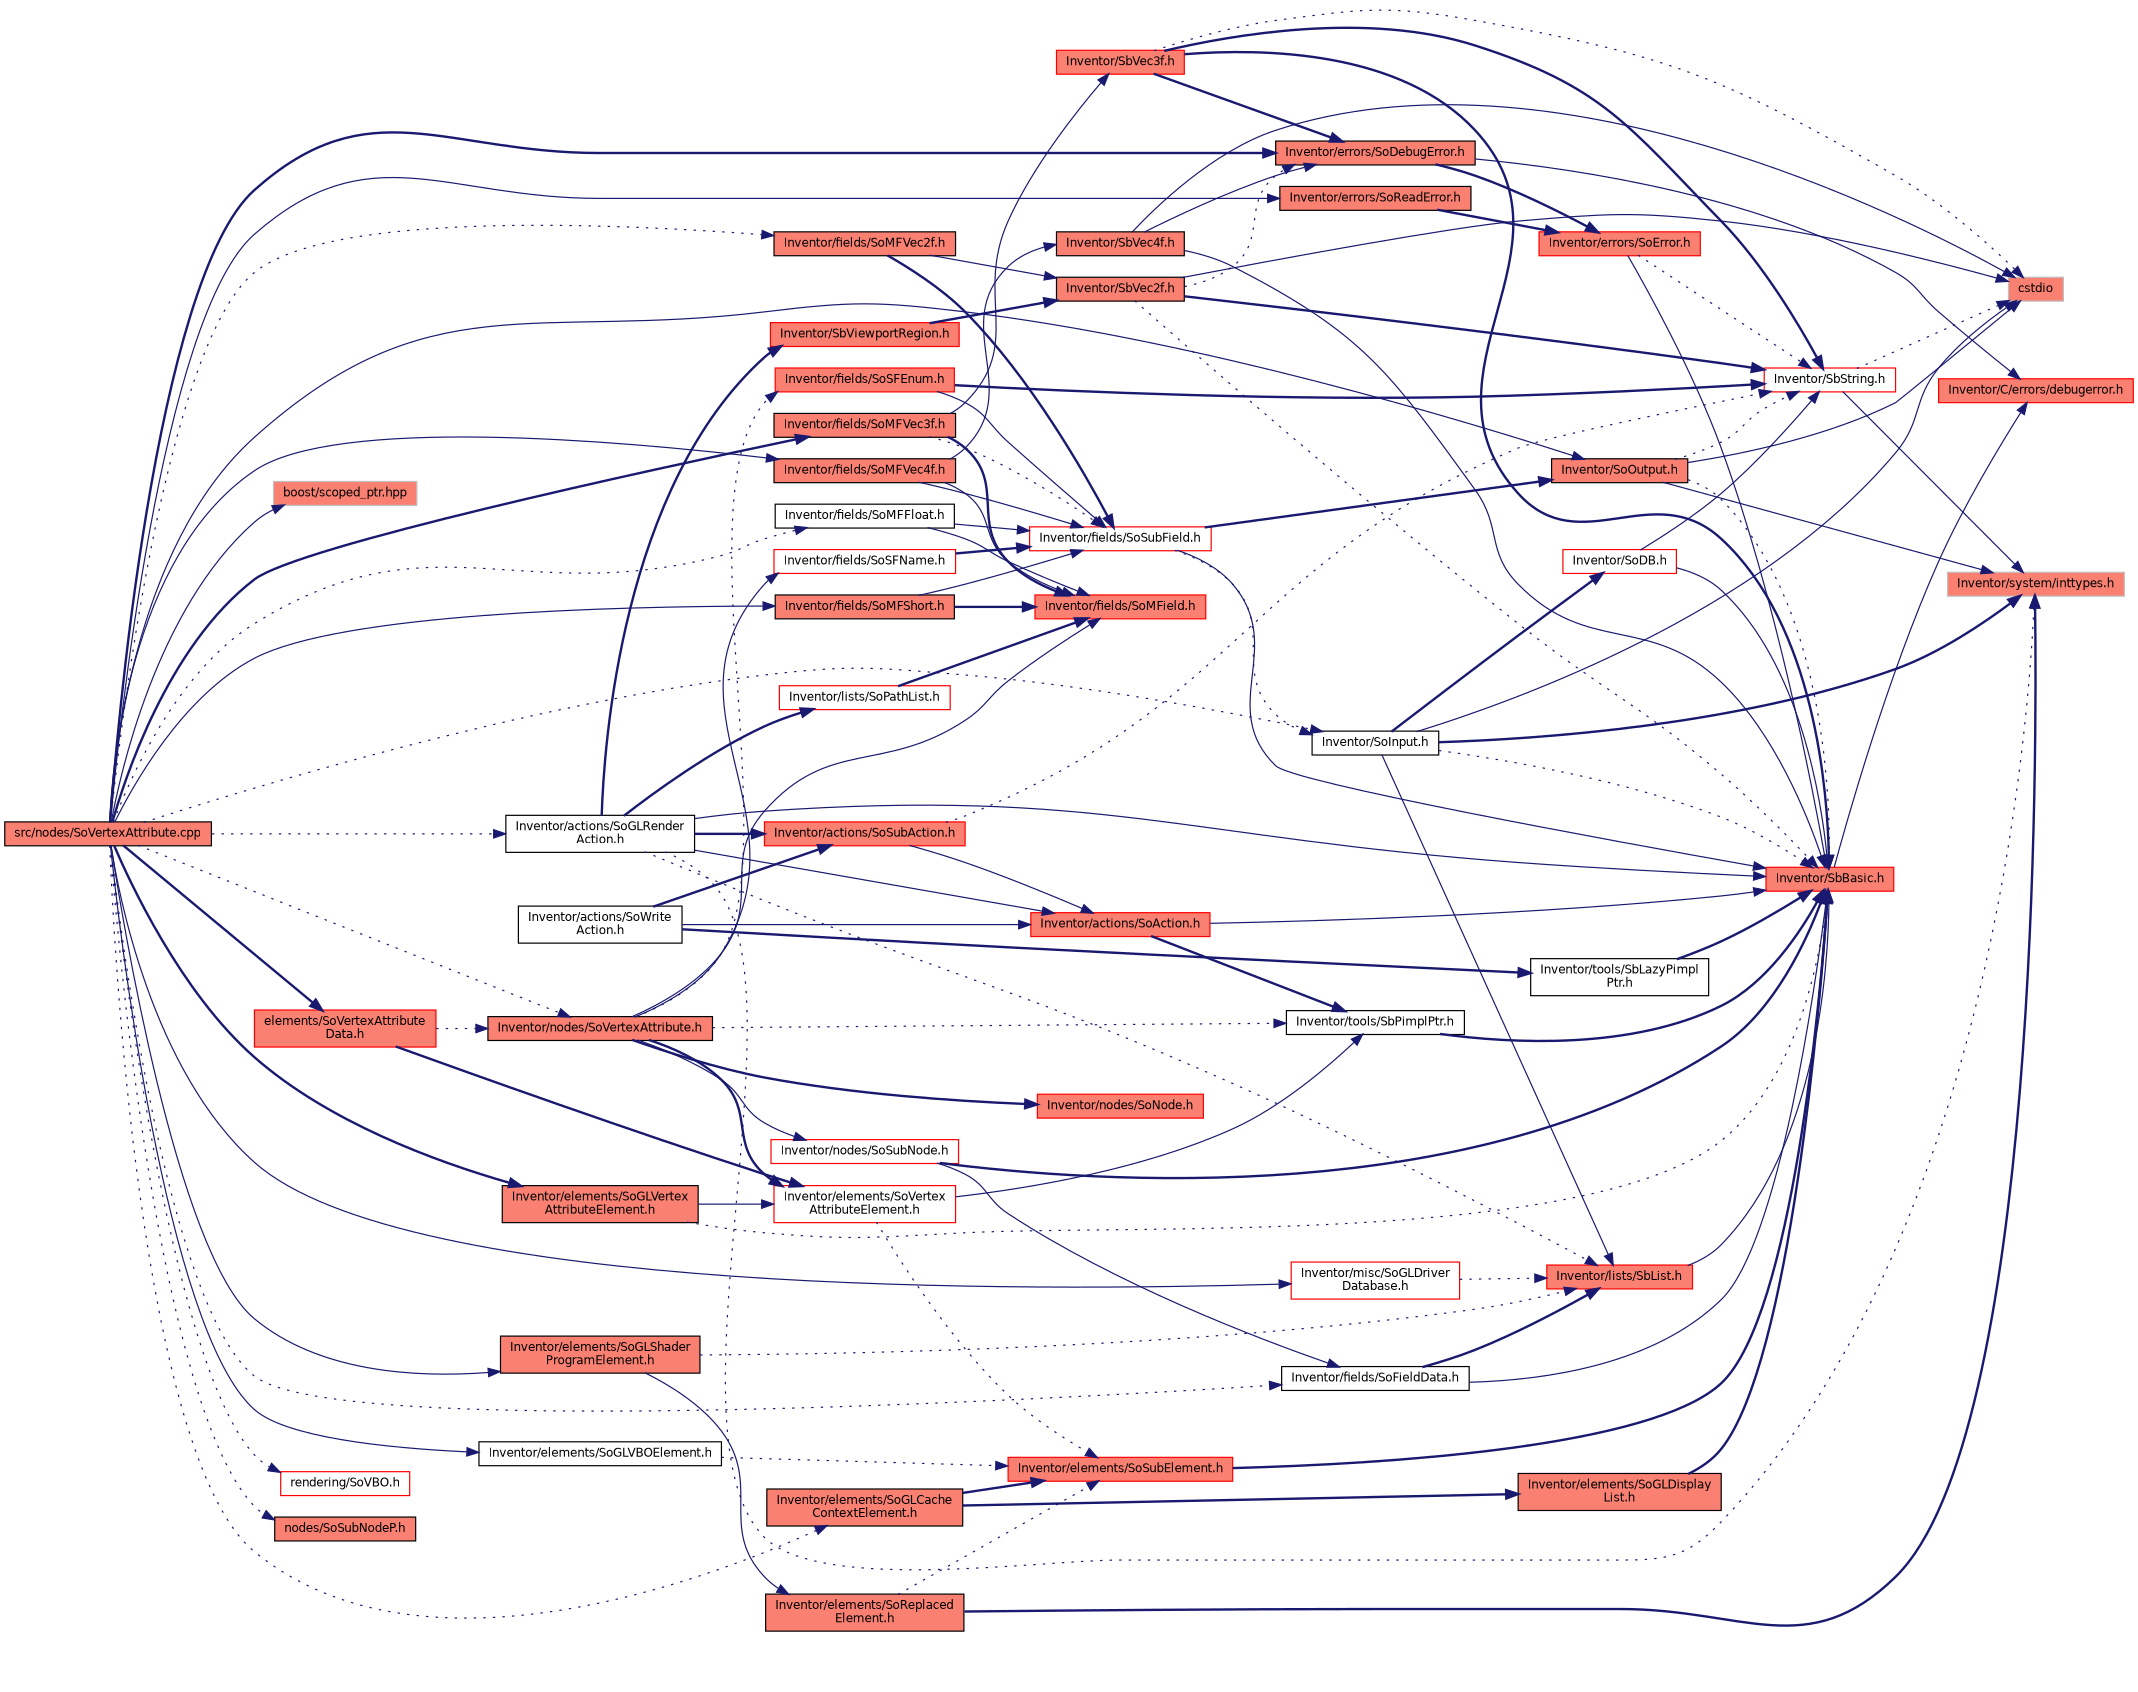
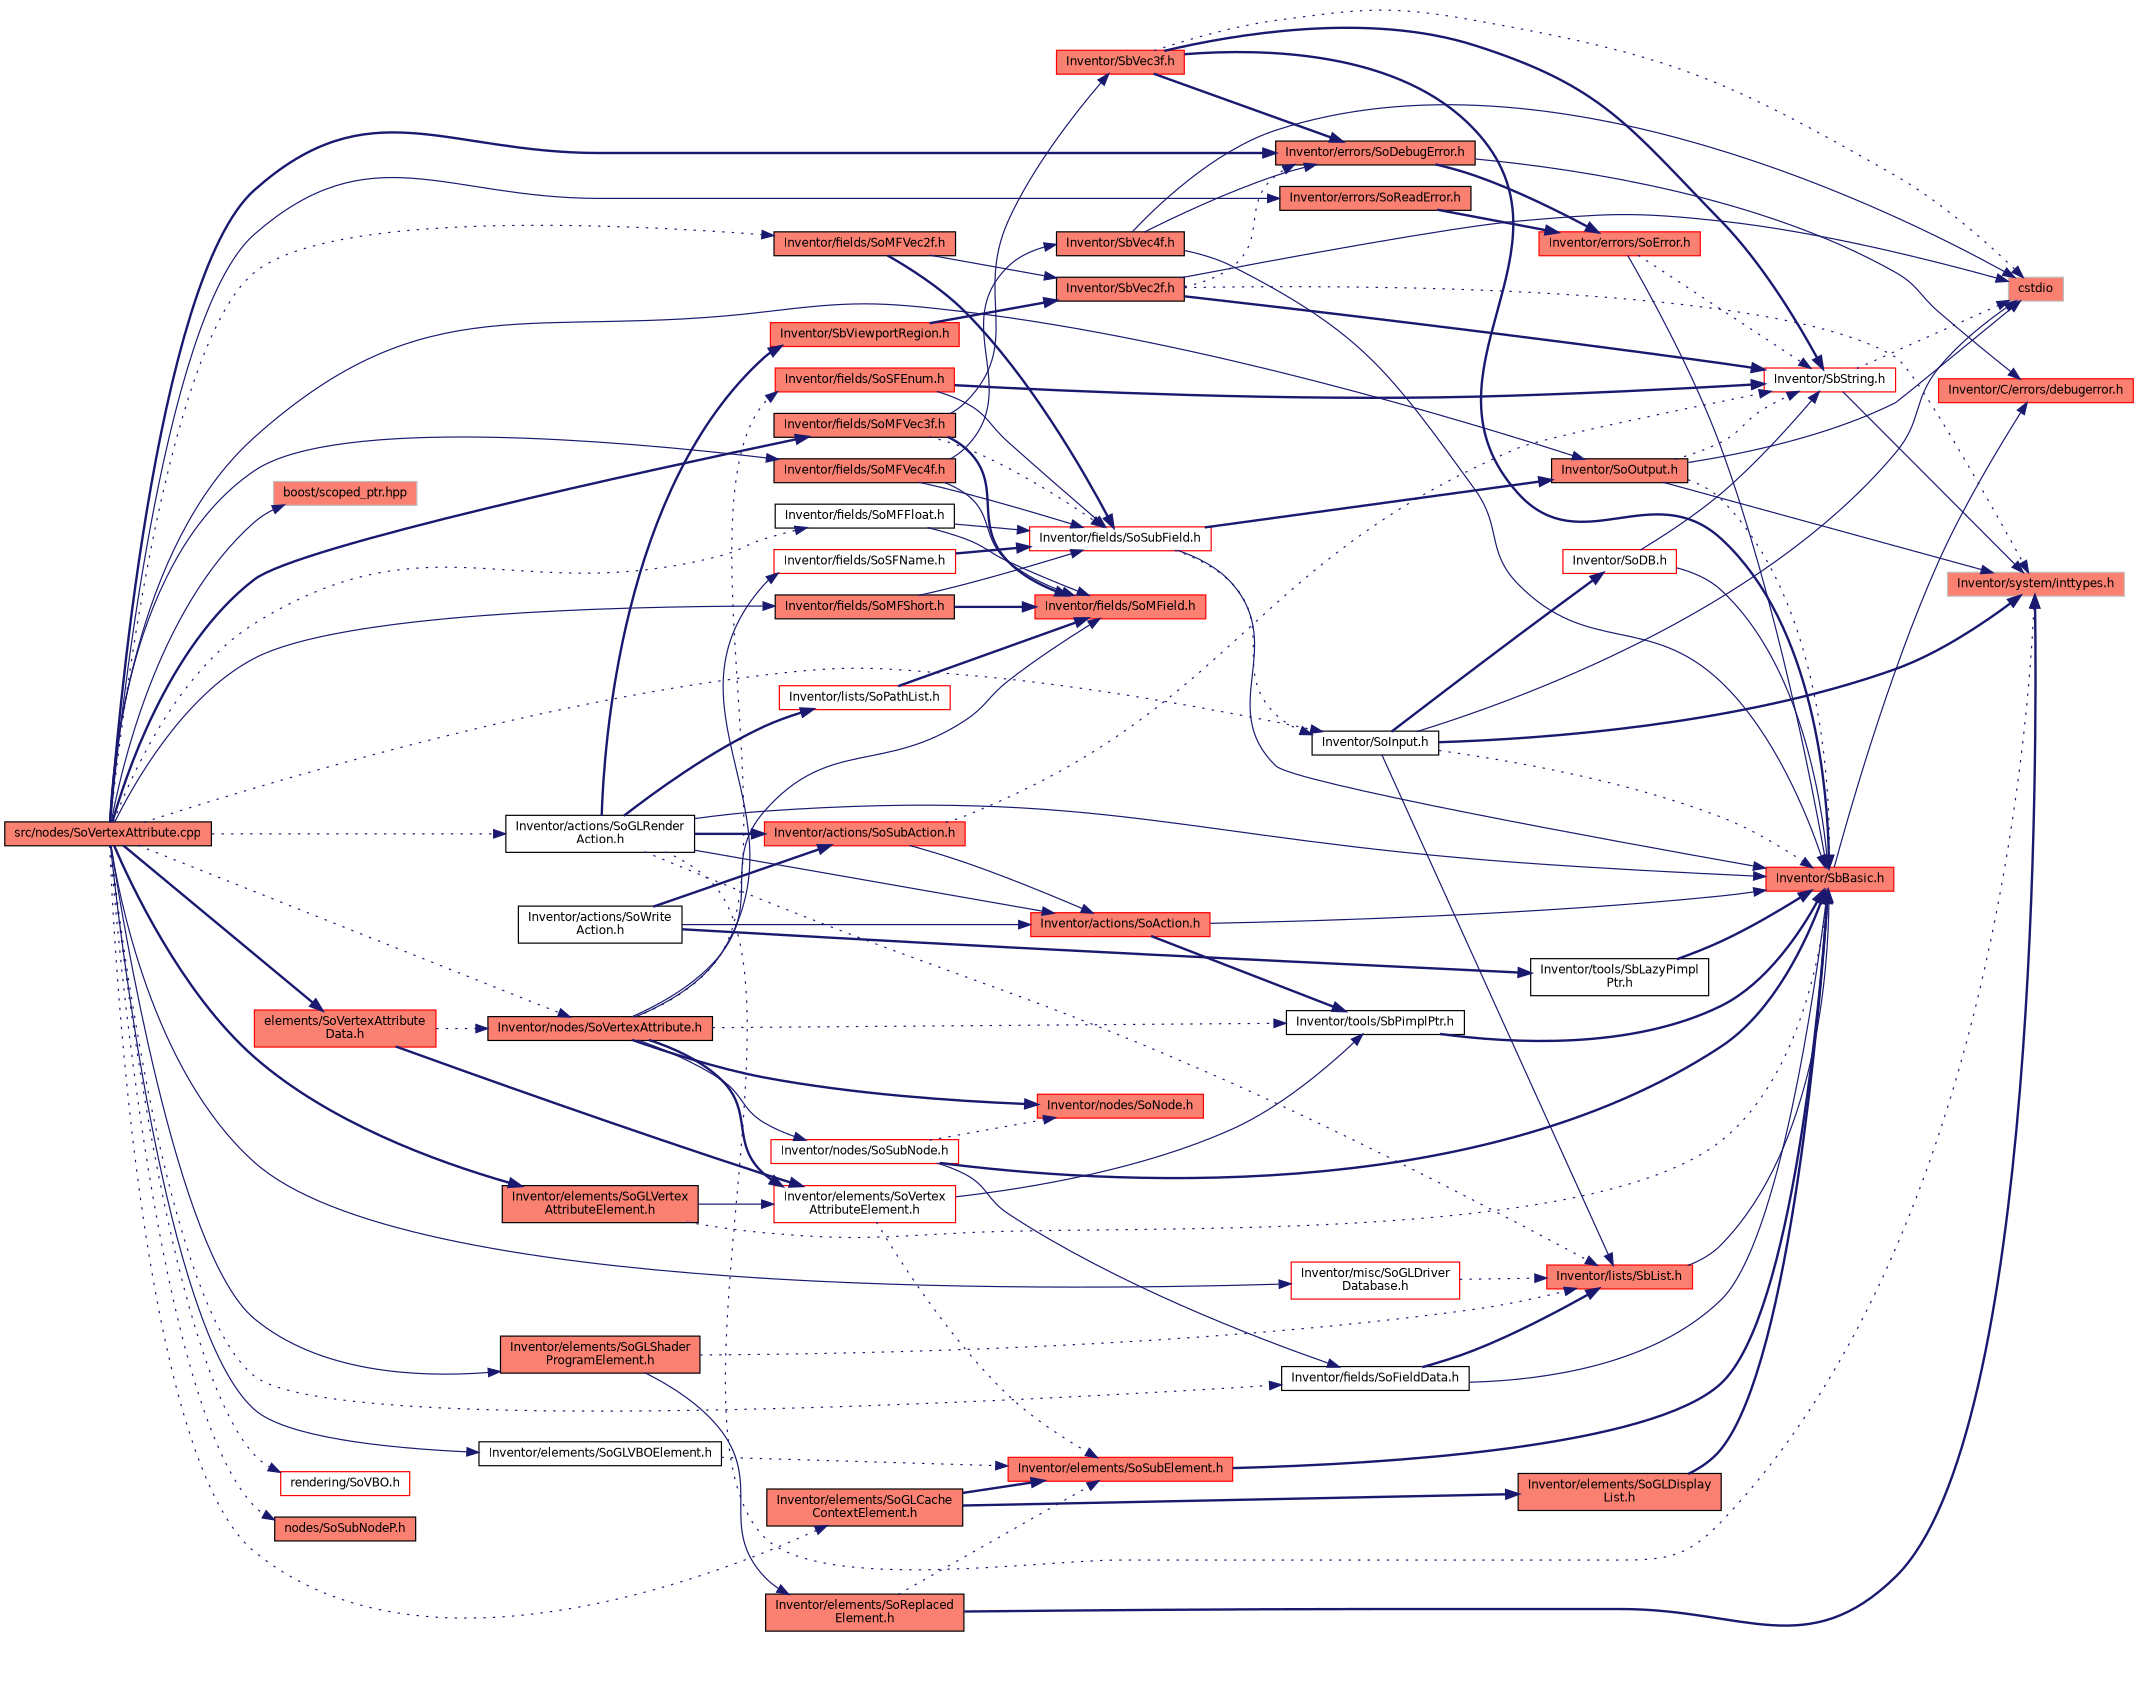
edge "Inventor/SbVec2f.h" -> "Inventor/SbBasic.h": now "Inventor/SbVec2f.h" -> "Inventor/system/inttypes.h"
edge "Inventor/nodes/SoSubNode.h" -> "Inventor/nodes/SoNode.h": added
